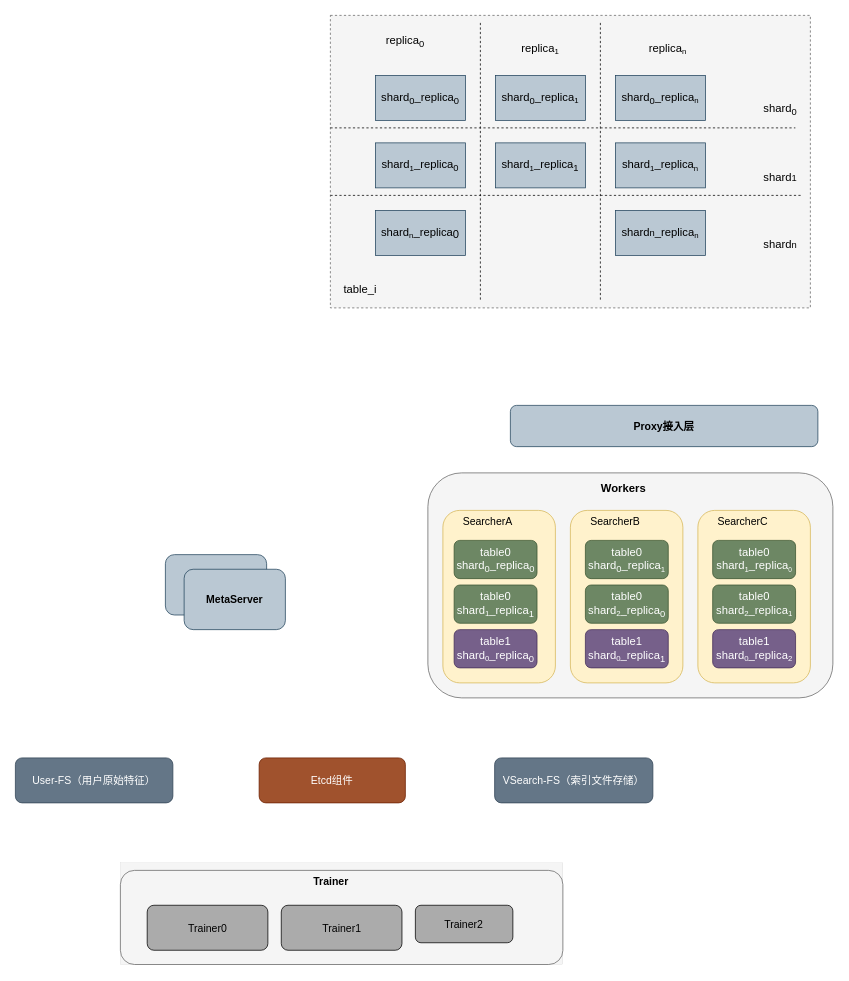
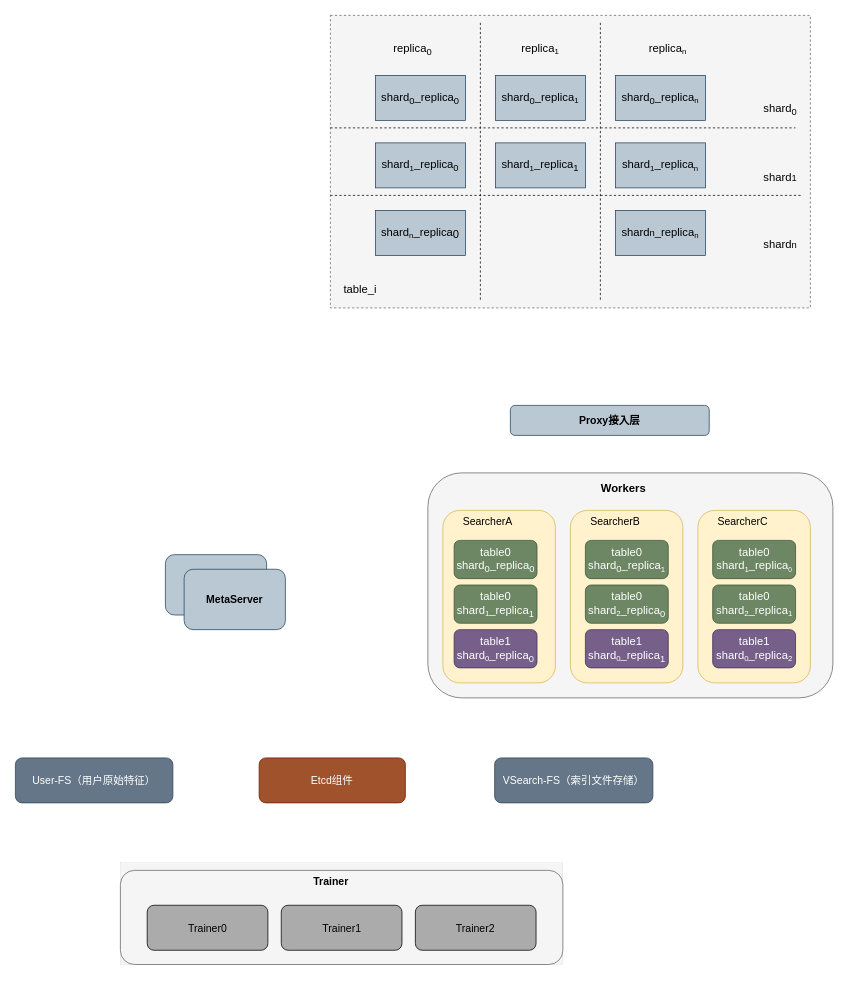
node "replica0": moved (405, 42) -> (413, 49)
node "Proxy接入层": size 308x41 -> 199x30
node "Trainer2": size 98x38 -> 121x45
